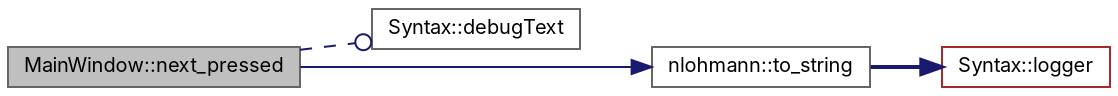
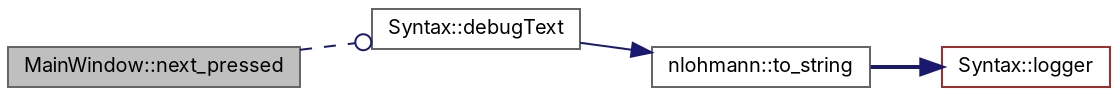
edge "MainWindow::next_pressed" -> "nlohmann::to_string": now "Syntax::debugText" -> "nlohmann::to_string"
